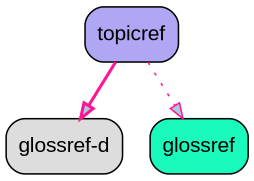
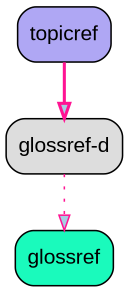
edge "topicref" -> "glossref": now "glossref-d" -> "glossref"
